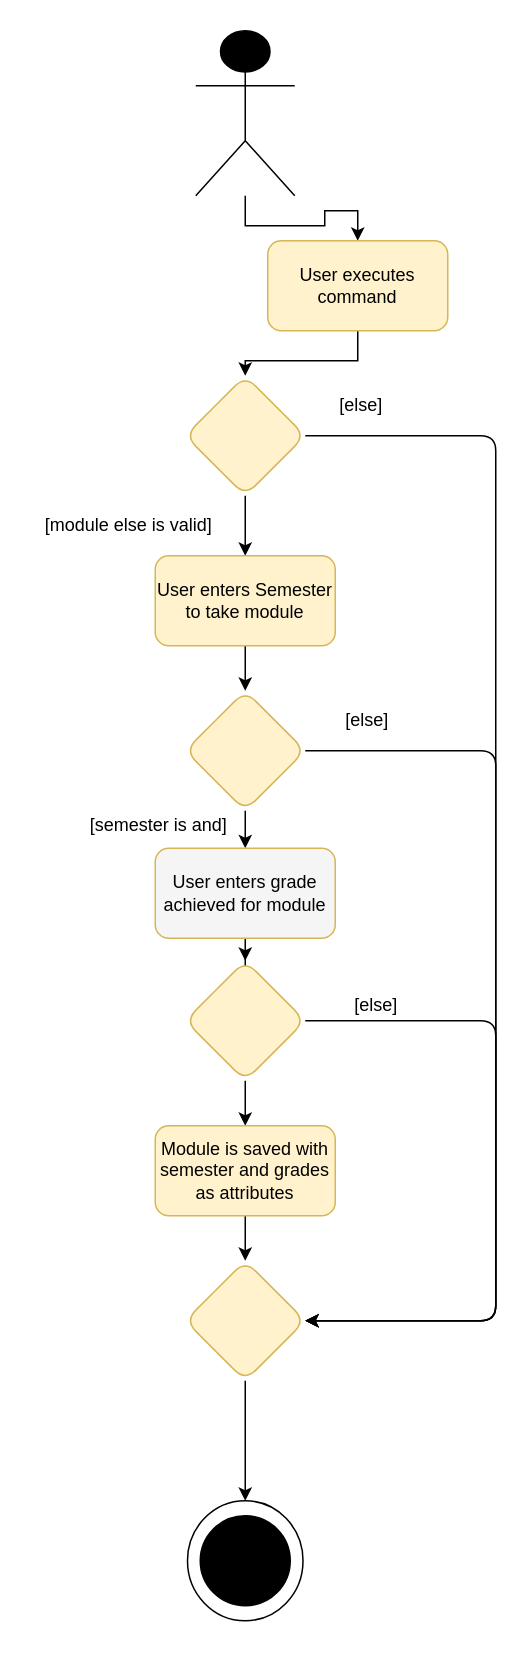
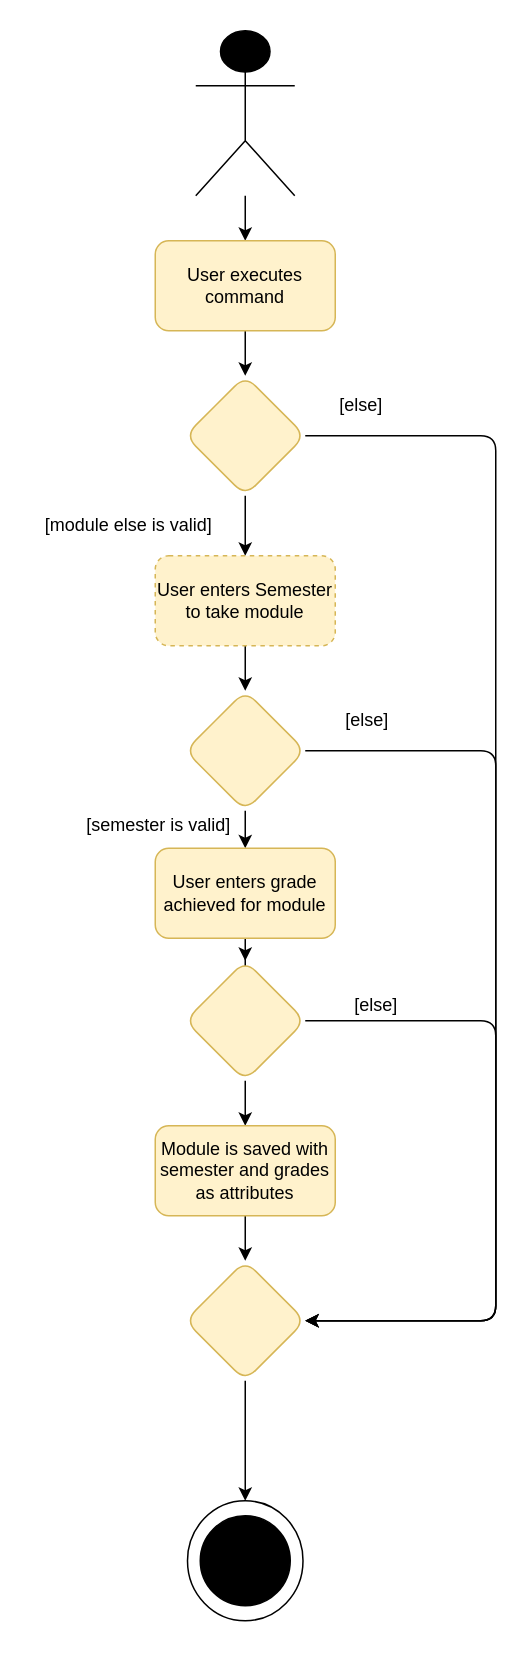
node "User executes command": moved (358, 286) -> (245, 286)
node "User enters Semester to take module": style solid -> dashed
node "[semester is and]": label "[semester is and]" -> "[semester is valid]"
node "User enters grade achieved for module": fillcolor #f5f5f5 -> #fff2cc
